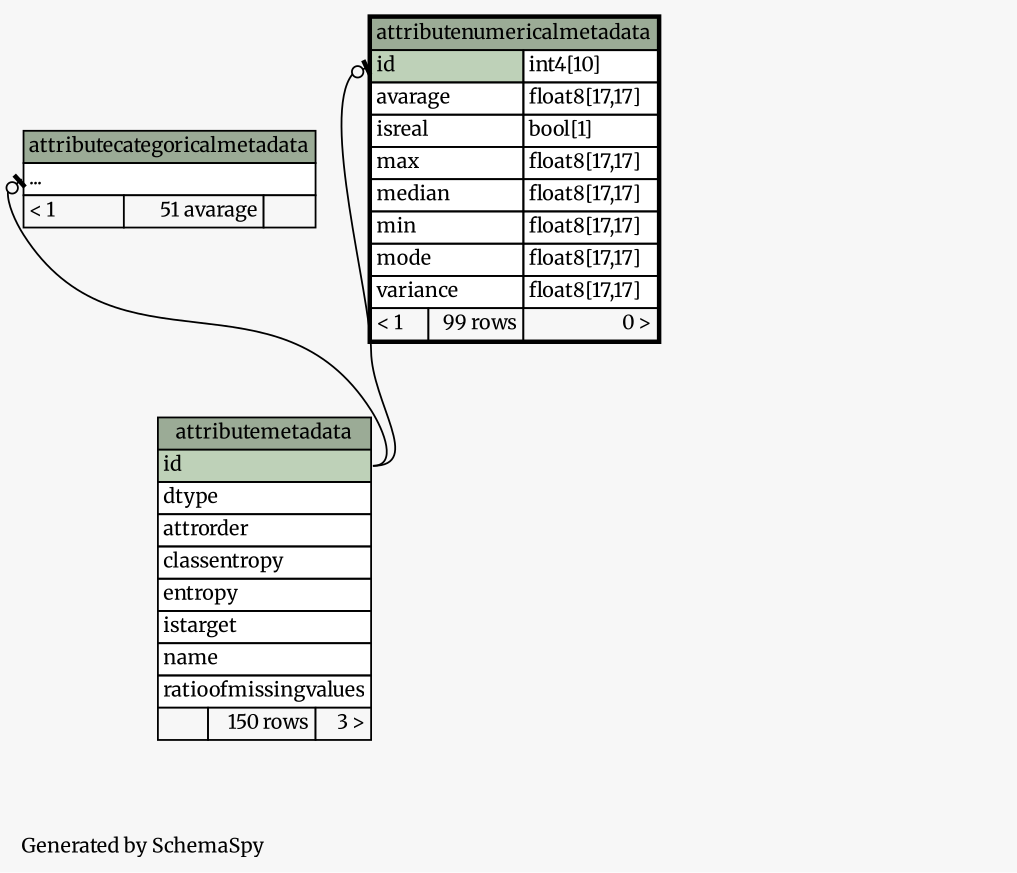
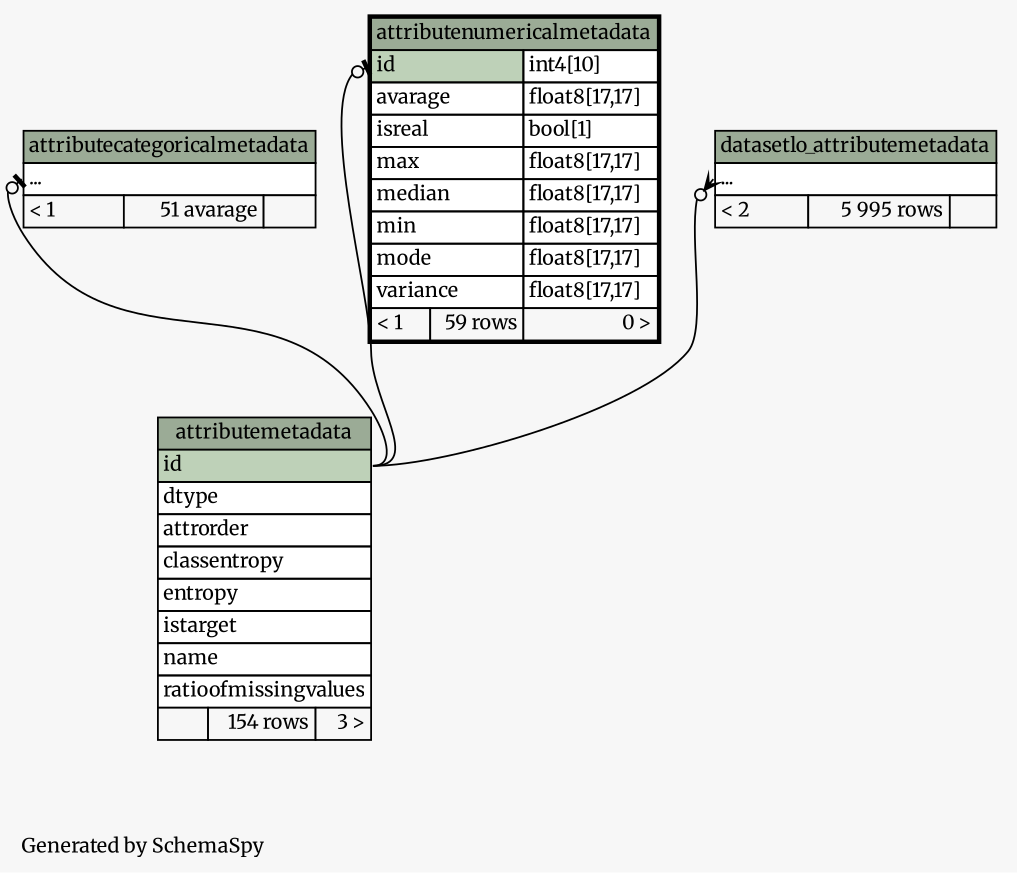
node "datasetlo_attributemetadata": added
node "attributenumericalmetadata": text "99 rows" -> "59 rows"
node "attributemetadata": text "150 rows" -> "154 rows"
